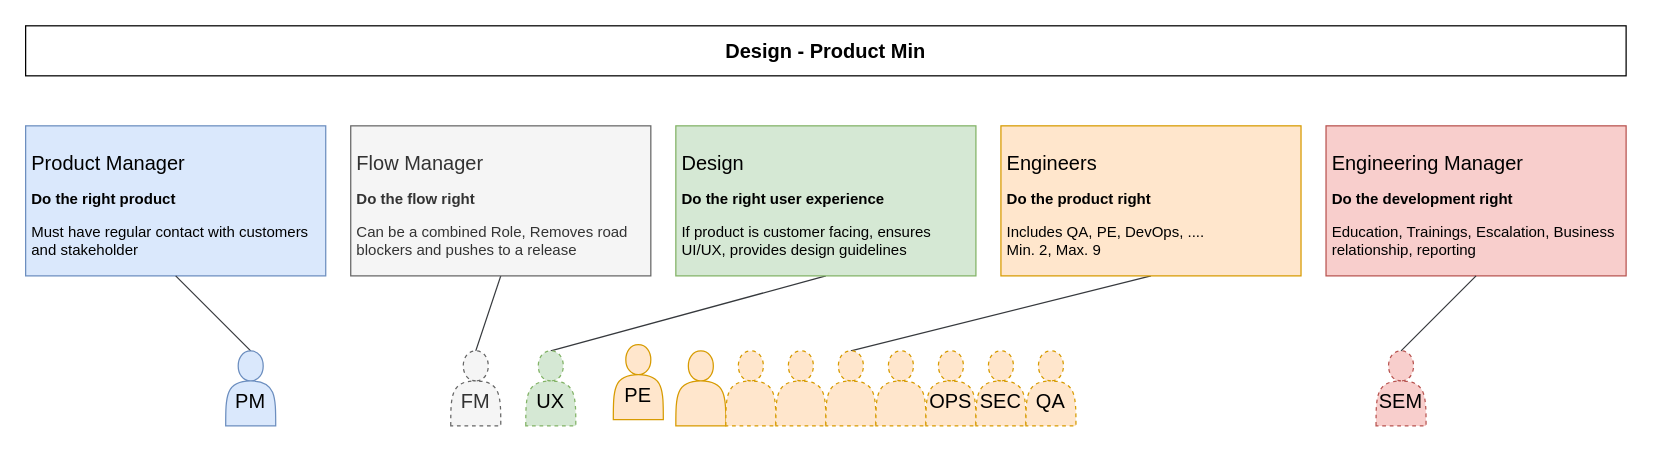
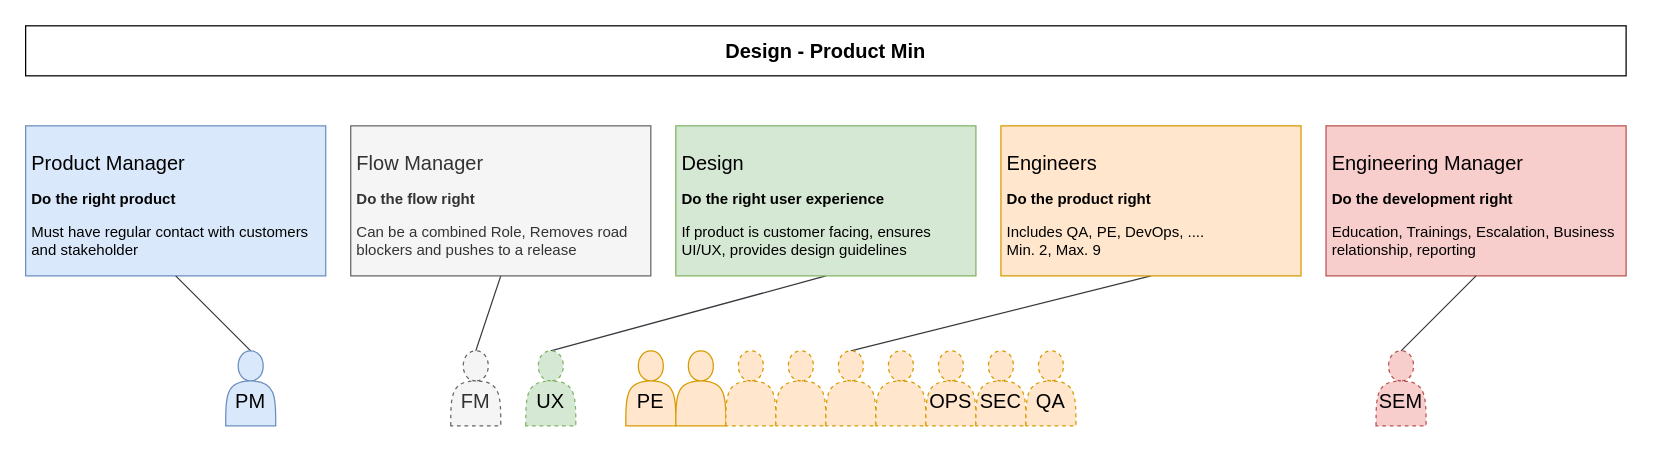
node "PE": moved (638, 382) -> (651, 388)
